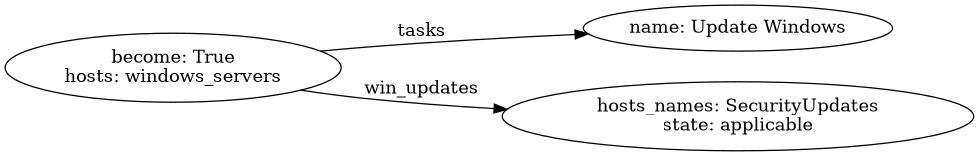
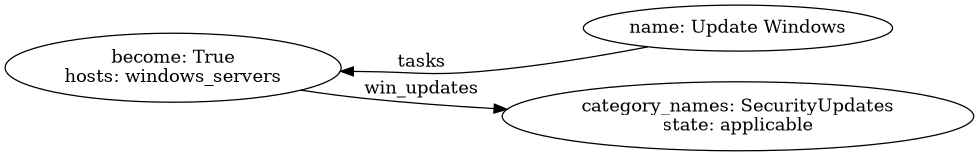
edge "become: True hosts: windows_servers" -> "name: Update Windows": reversed
node "hosts_names: SecurityUpdates state: applicable": label "hosts_names: SecurityUpdates state: applicable" -> "category_names: SecurityUpdates state: applicable"
